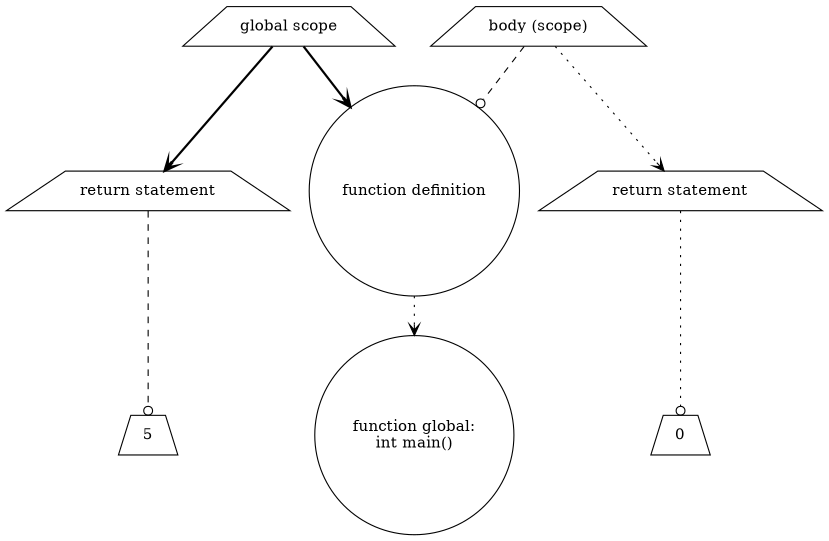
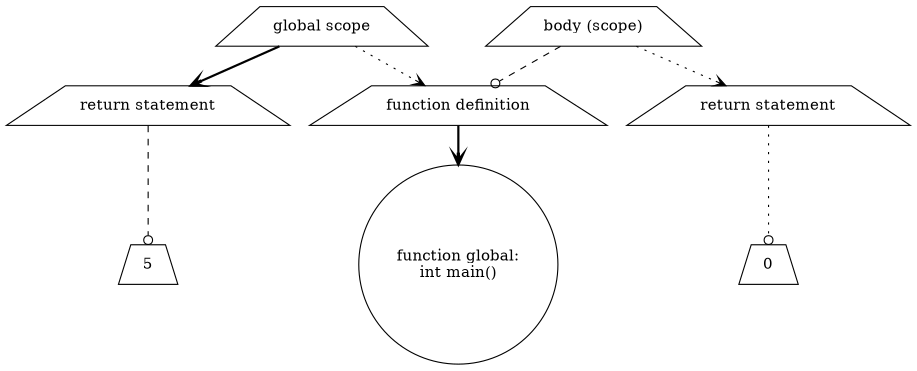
edge "global scope" -> "function definition": style bold -> dotted
node "function definition": shape circle -> trapezium
edge "function definition" -> "function global: int main()": style dotted -> bold
